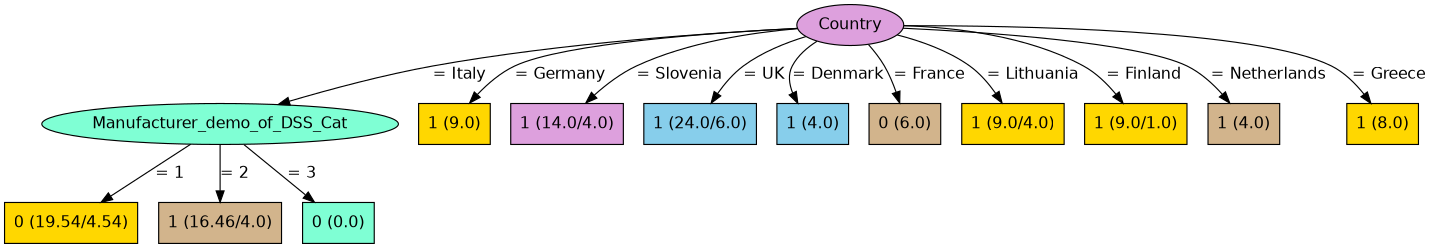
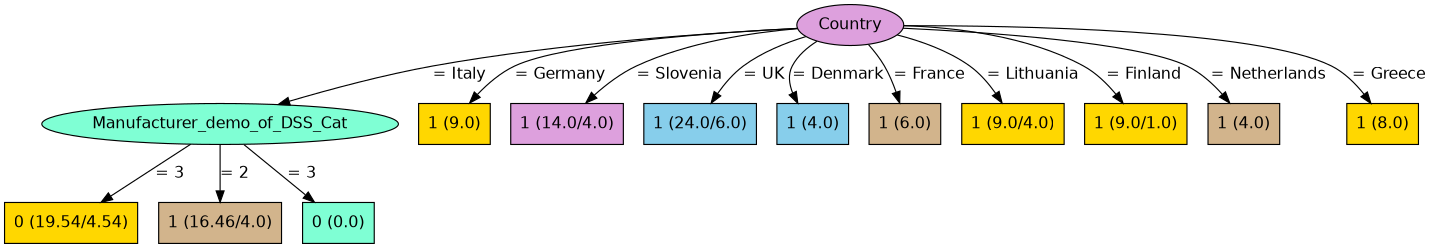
node "0 (6.0)": label "0 (6.0)" -> "1 (6.0)"
edge "Manufacturer_demo_of_DSS_Cat" -> "0 (19.54/4.54)": label "= 1" -> "= 3"
